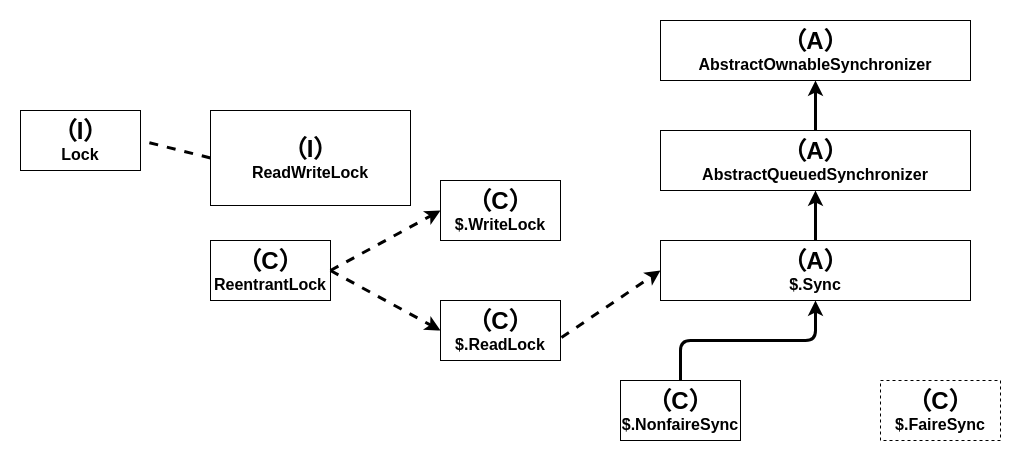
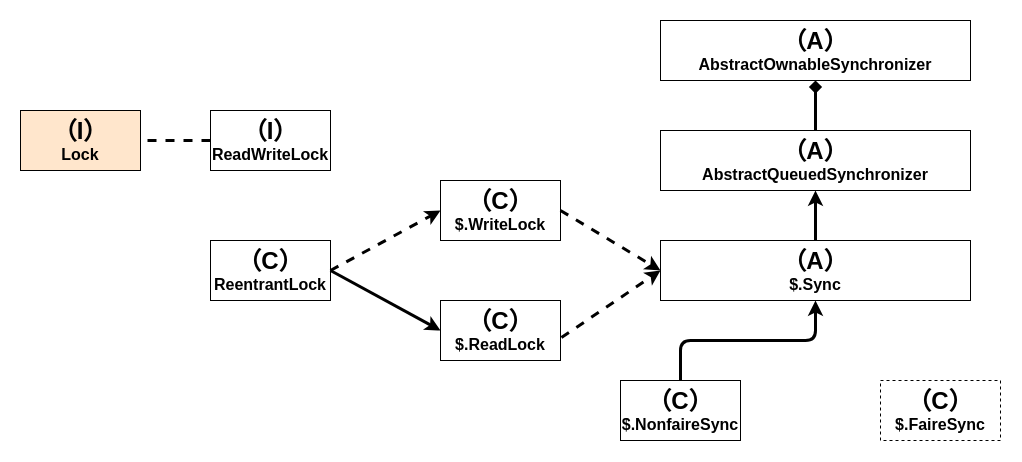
edge "（A） AbstractQueuedSynchronizer" -> "（A） AbstractOwnableSynchronizer": arrowhead classic -> diamond
node "（I） Lock": fillcolor #ffffff -> #ffe6cc
node "（I） ReadWriteLock": size 200x95 -> 120x60
edge "（C） $.WriteLock" -> "（A） $.Sync": added
edge "（C） ReentrantLock" -> "（C） $.ReadLock": style dashed -> solid
